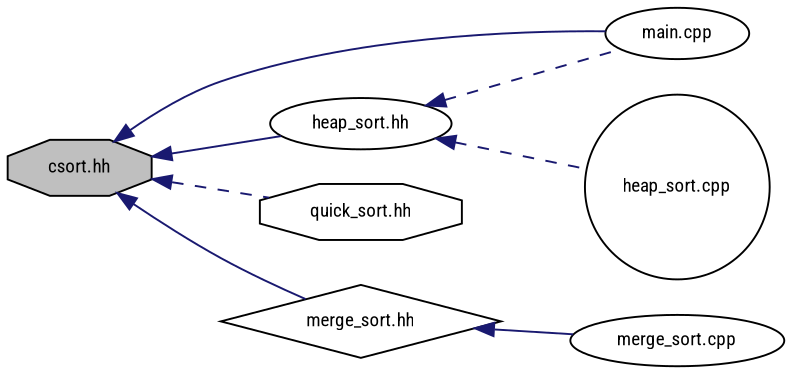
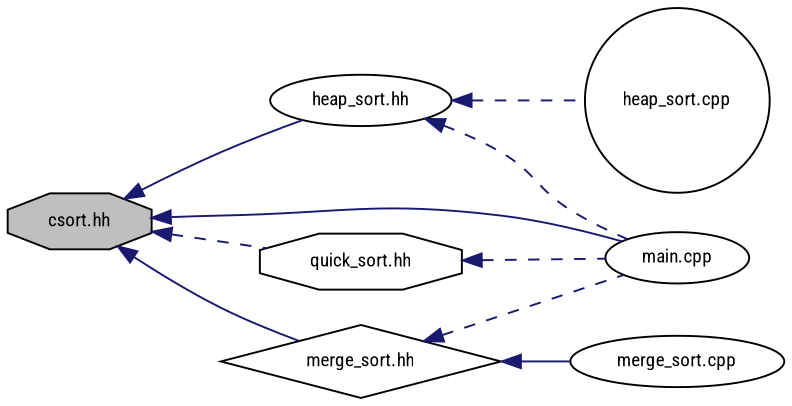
edge "main.cpp" -> "quick_sort.hh": added
edge "main.cpp" -> "merge_sort.hh": added
